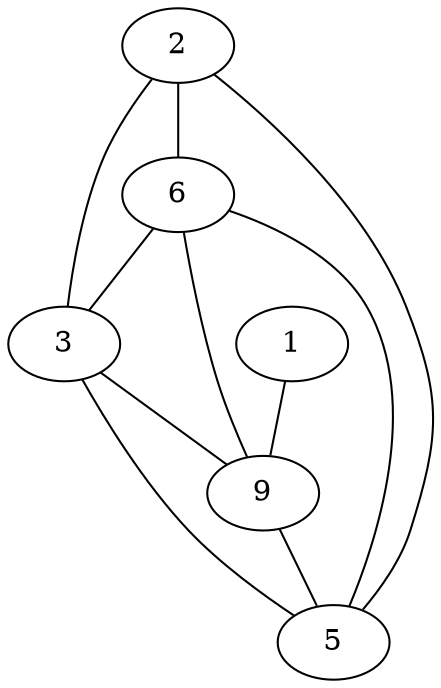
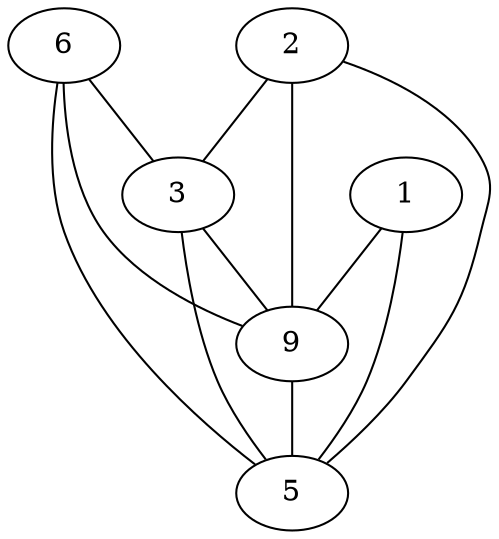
edge "2" -- "6": now "2" -- "9"
edge "1" -- "5": added
